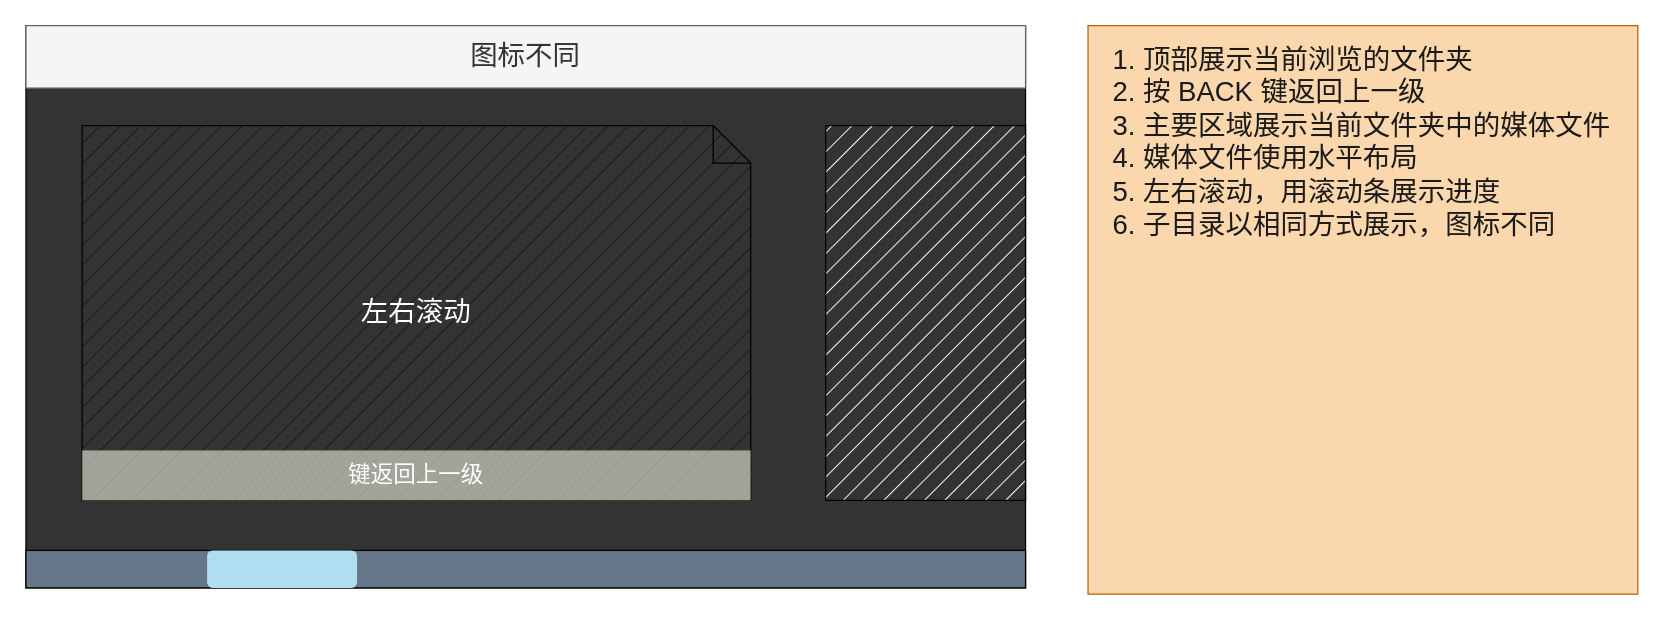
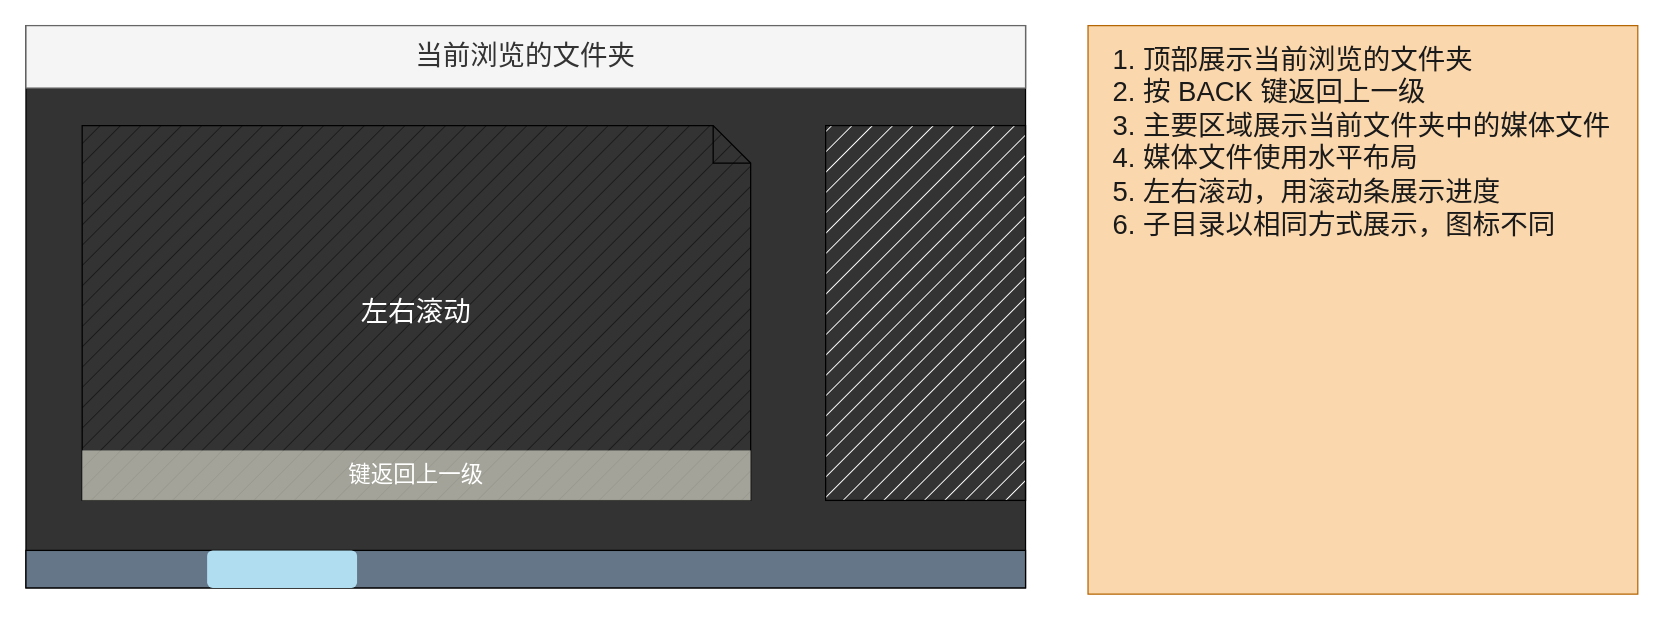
node "图标不同": label "图标不同" -> "当前浏览的文件夹"
